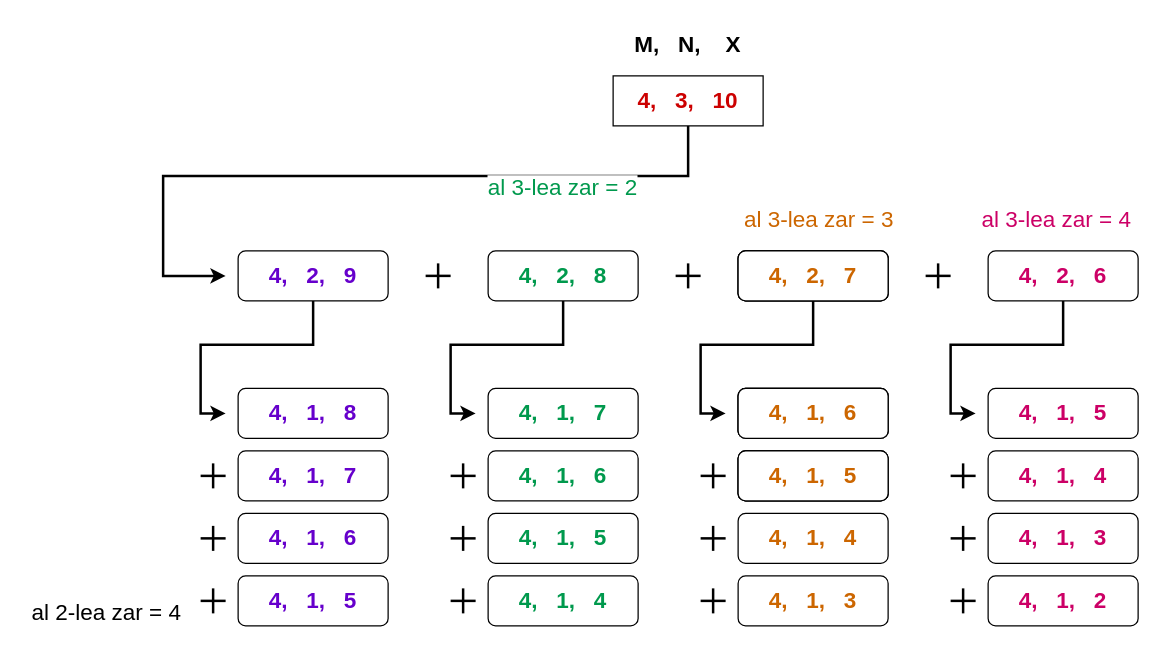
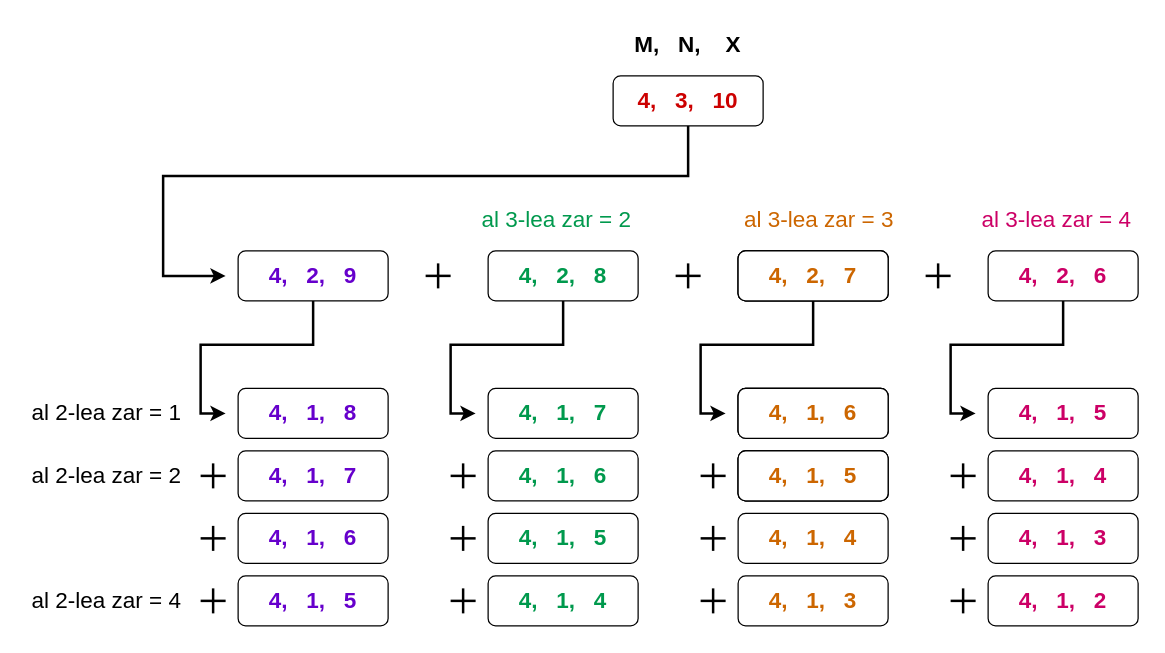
node "4, 3, 10": shape rectangle -> rounded rectangle
node "al 3-lea zar = 2": moved (563, 188) -> (557, 219)
node "al 2-lea zar = 1": added
node "al 2-lea zar = 2": added
node "al 2-lea zar = 4": moved (107, 613) -> (107, 601)
